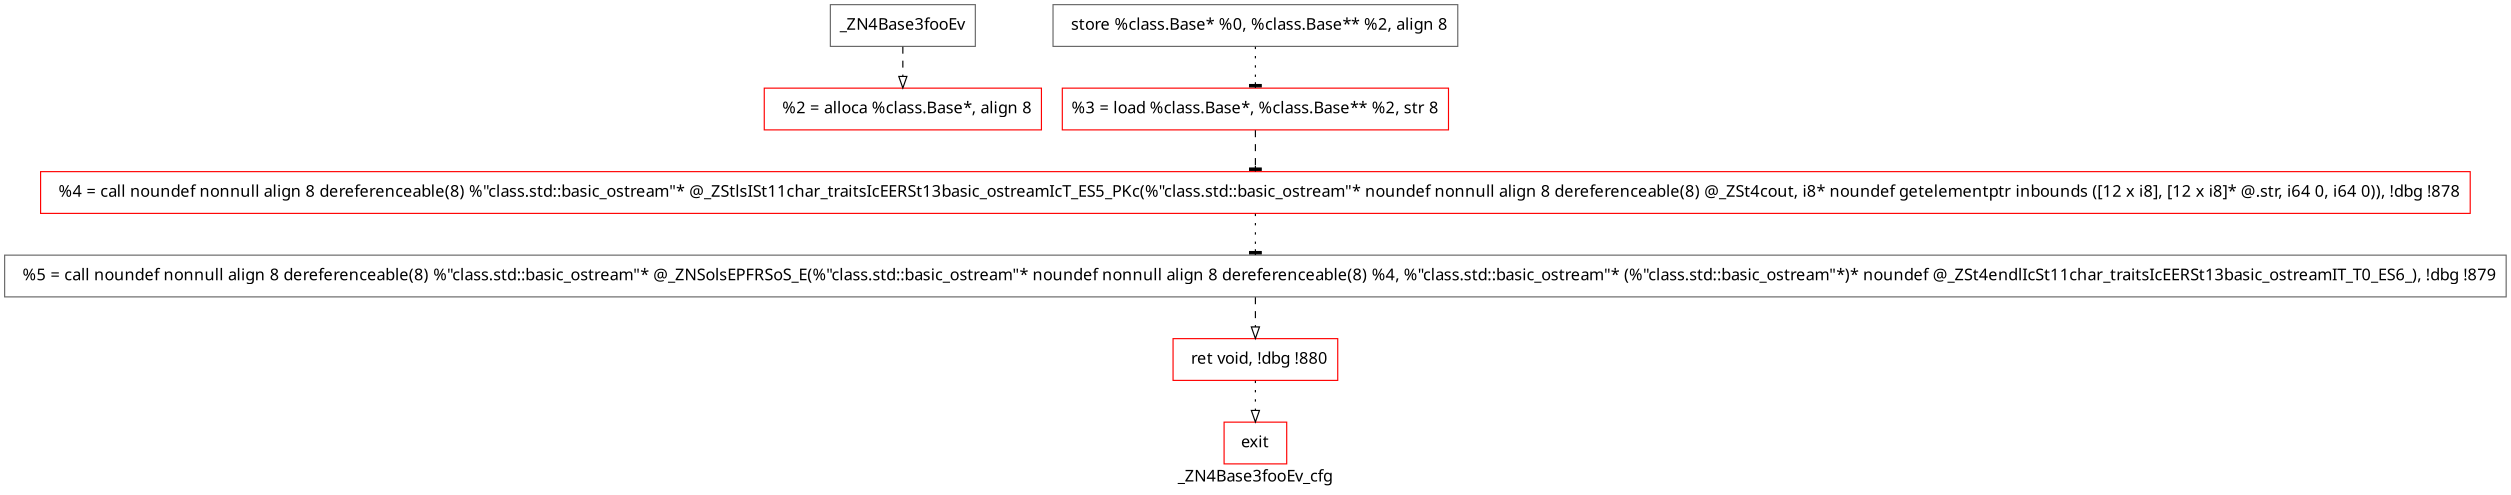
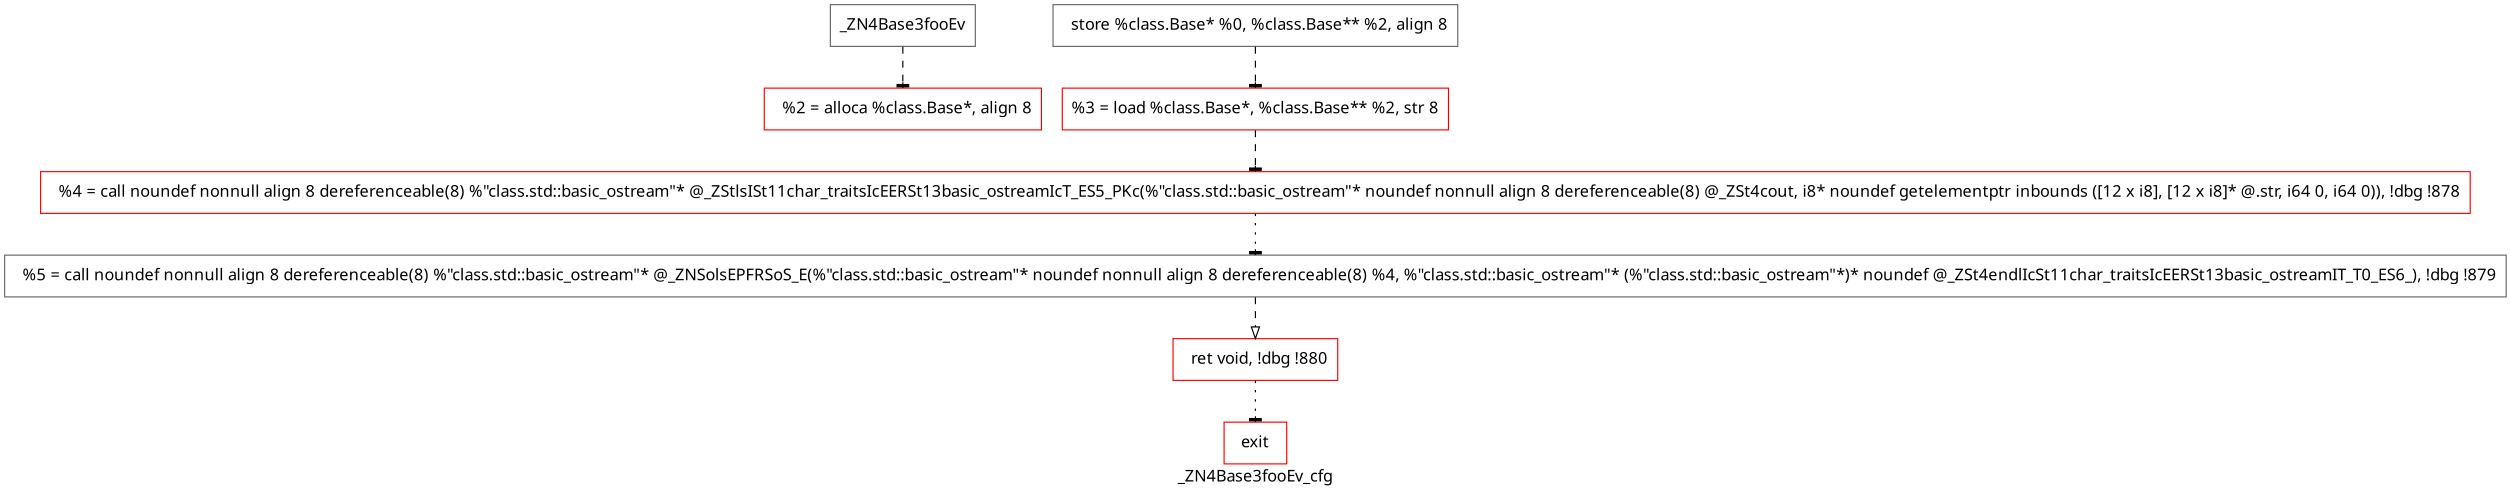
edge "_ZN4Base3fooEv" -> "%2 = alloca %class.Base*, align 8": arrowhead onormal -> tee
edge "store %class.Base* %0, %class.Base** %2, align 8" -> "%3 = load %class.Base*, %class.Base** %2, str 8": style dotted -> dashed
edge "ret void, !dbg !880" -> "exit": arrowhead onormal -> tee
